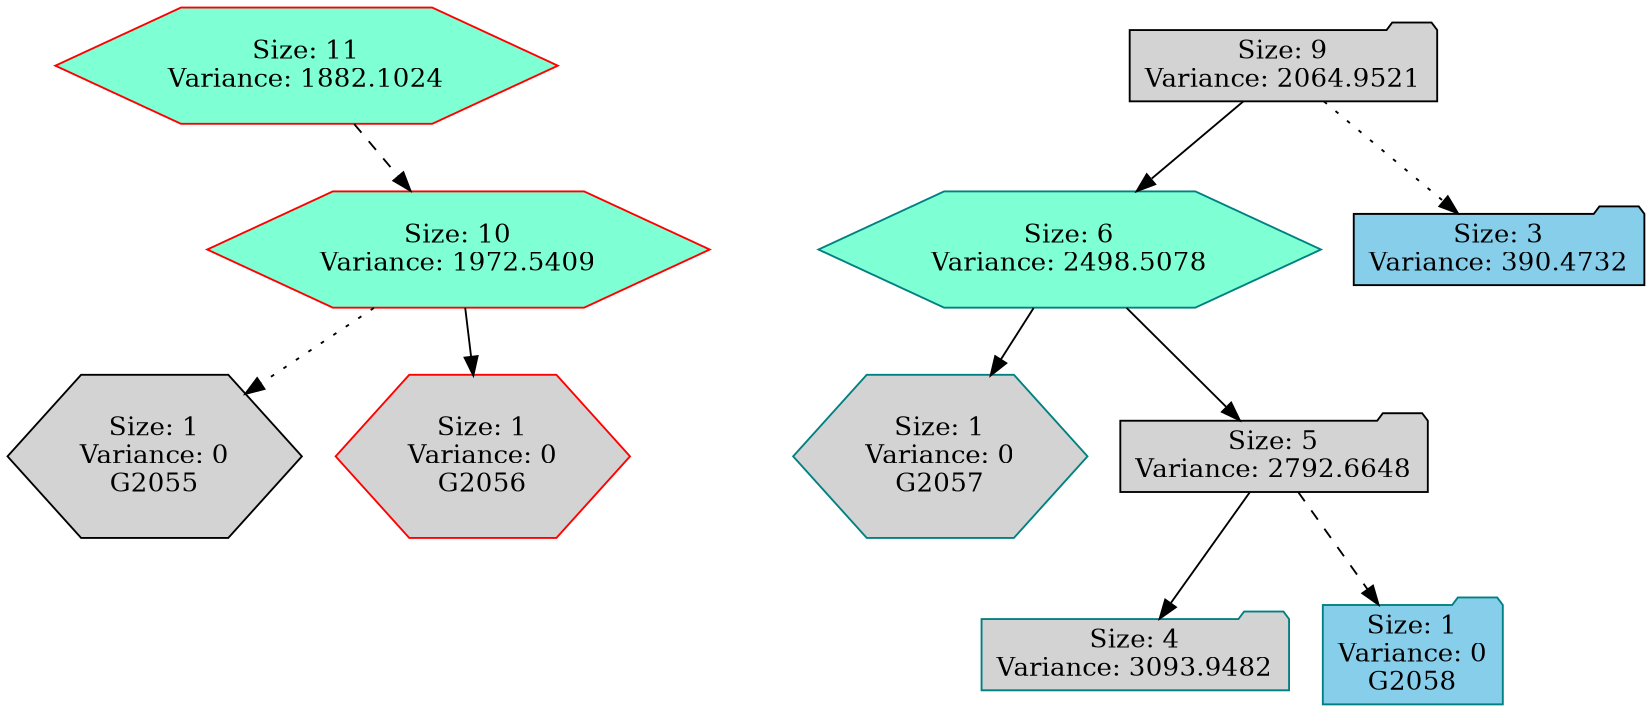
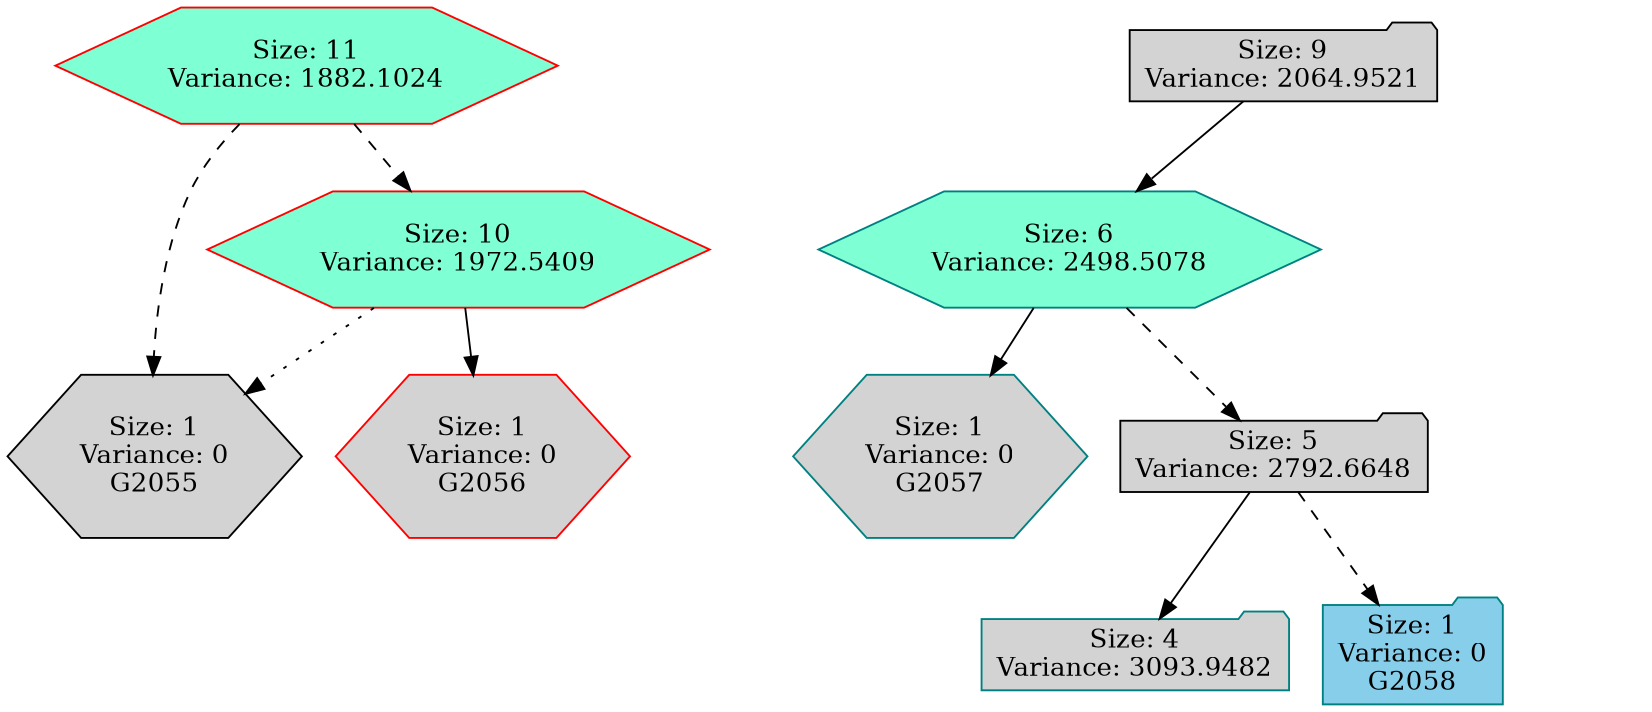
edge "Size: 11 Variance: 1882.1024" -> "Size: 1 Variance: 0 G2055": added
node "Size: 3 Variance: 390.4732": removed
edge "Size: 6 Variance: 2498.5078" -> "Size: 5 Variance: 2792.6648": style solid -> dashed
